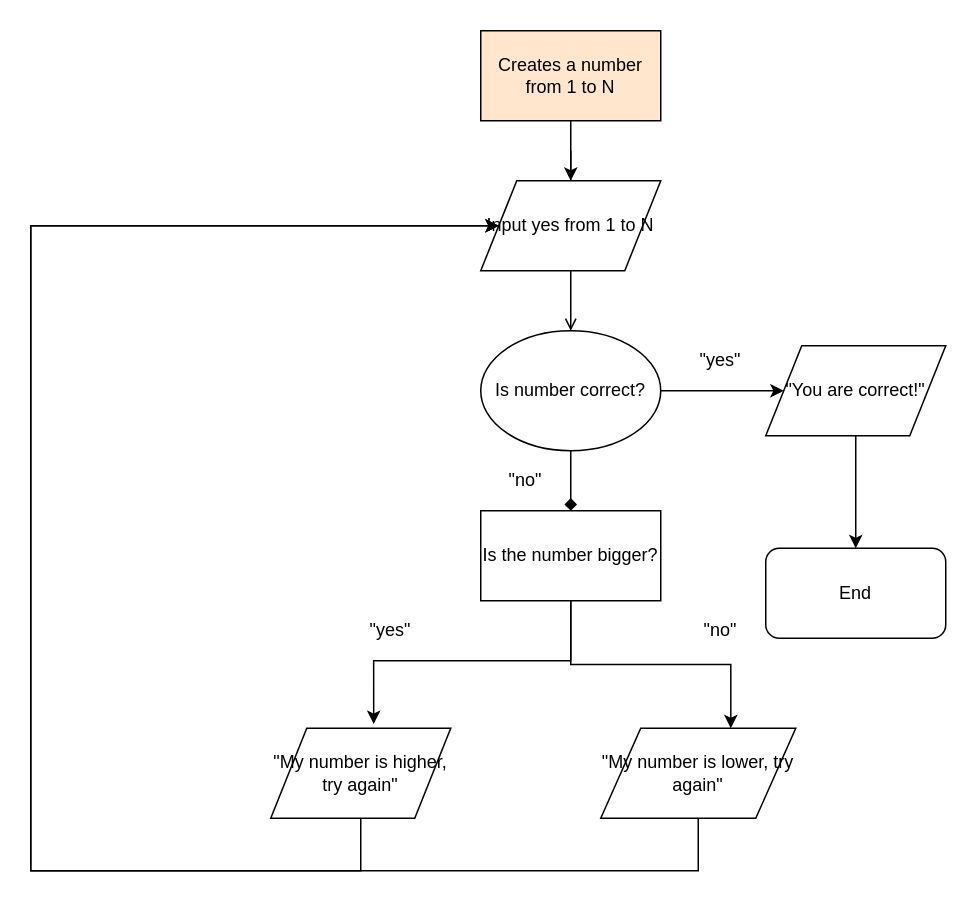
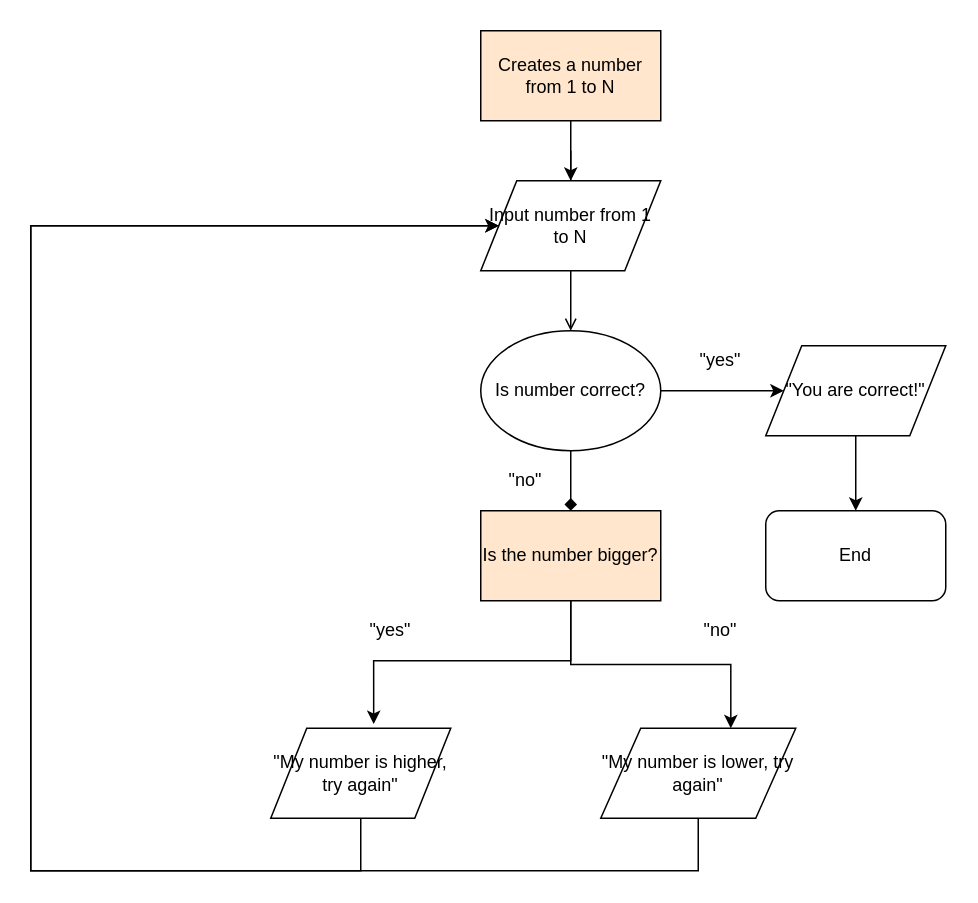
node "Input yes from 1 to N": label "Input yes from 1 to N" -> "Input number from 1 to N"
node "Is the number bigger?": fillcolor #ffffff -> #ffe6cc
node "End": moved (856, 593) -> (856, 556)
